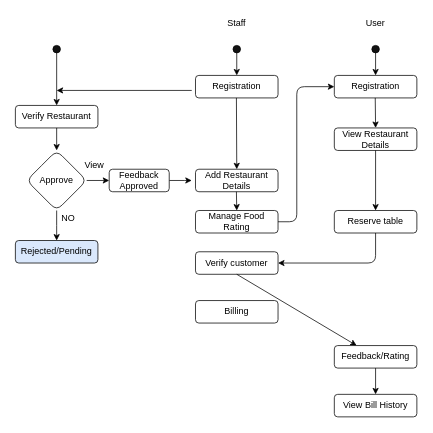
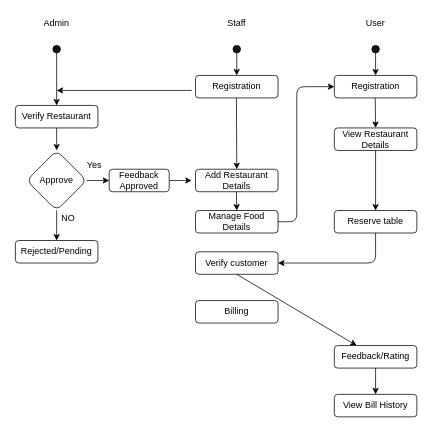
node "Admin": added
node "View": label "View" -> "Yes"
node "Manage Food Rating": label "Manage Food Rating" -> "Manage Food Details"
node "Rejected/Pending": fillcolor #dae8fc -> #ffffff
